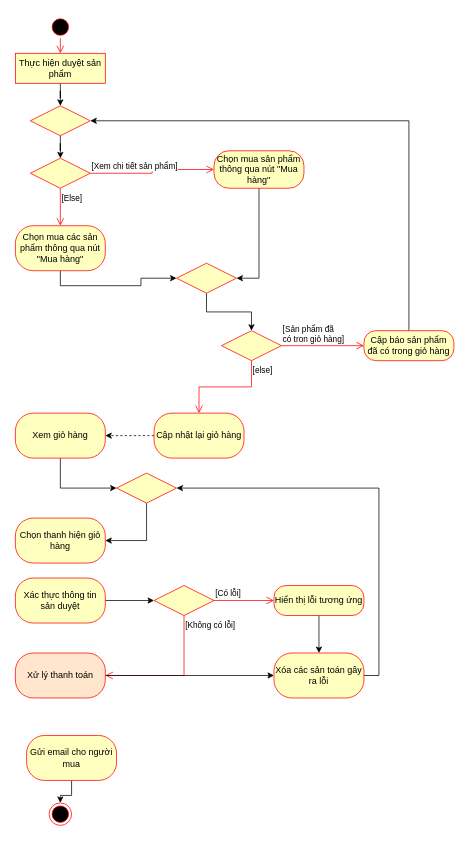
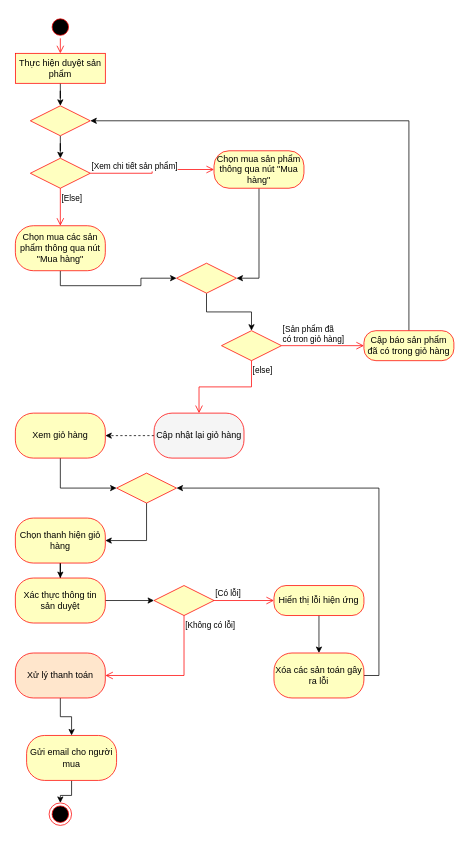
node "Cập nhật lại giỏ hàng": fillcolor #ffffc0 -> #f5f5f5
edge "Chọn thanh hiện giỏ hàng" -> "Xác thực thông tin sản duyệt": added
node "Hiển thị lỗi tương ứng": label "Hiển thị lỗi tương ứng" -> "Hiển thị lỗi hiện ứng"
edge "Xử lý thanh toán" -> "Xóa các sản toán gây ra lỗi": now "Xử lý thanh toán" -> "Gửi email cho người mua"
